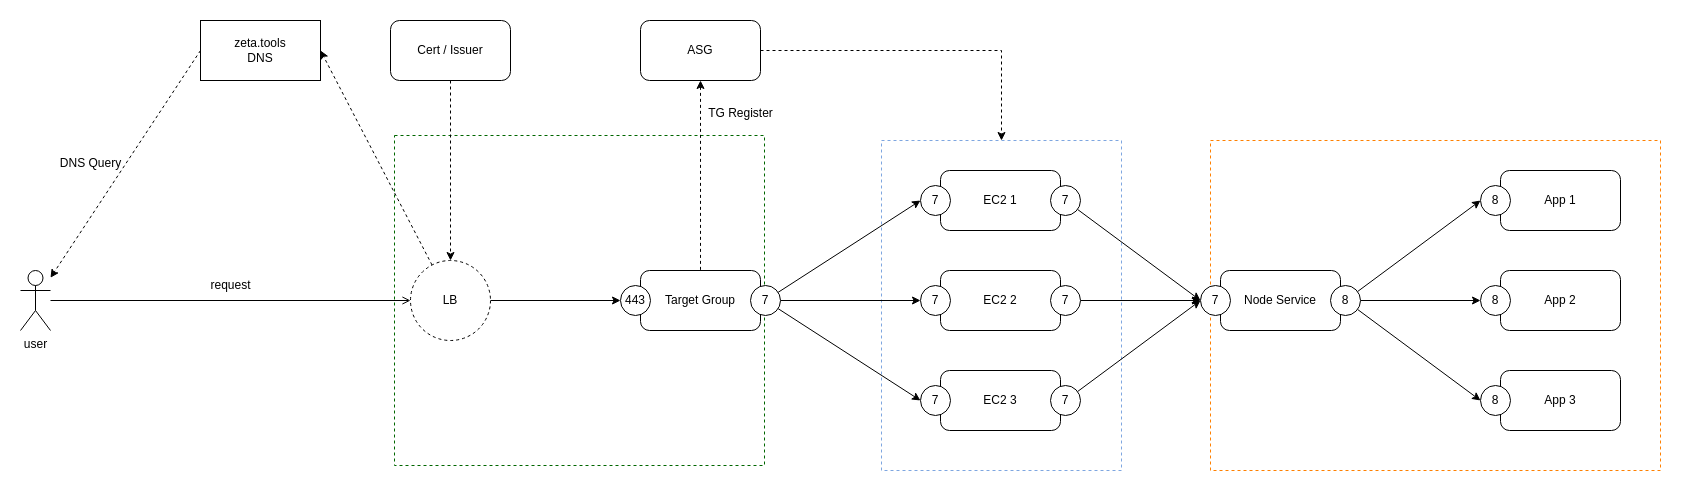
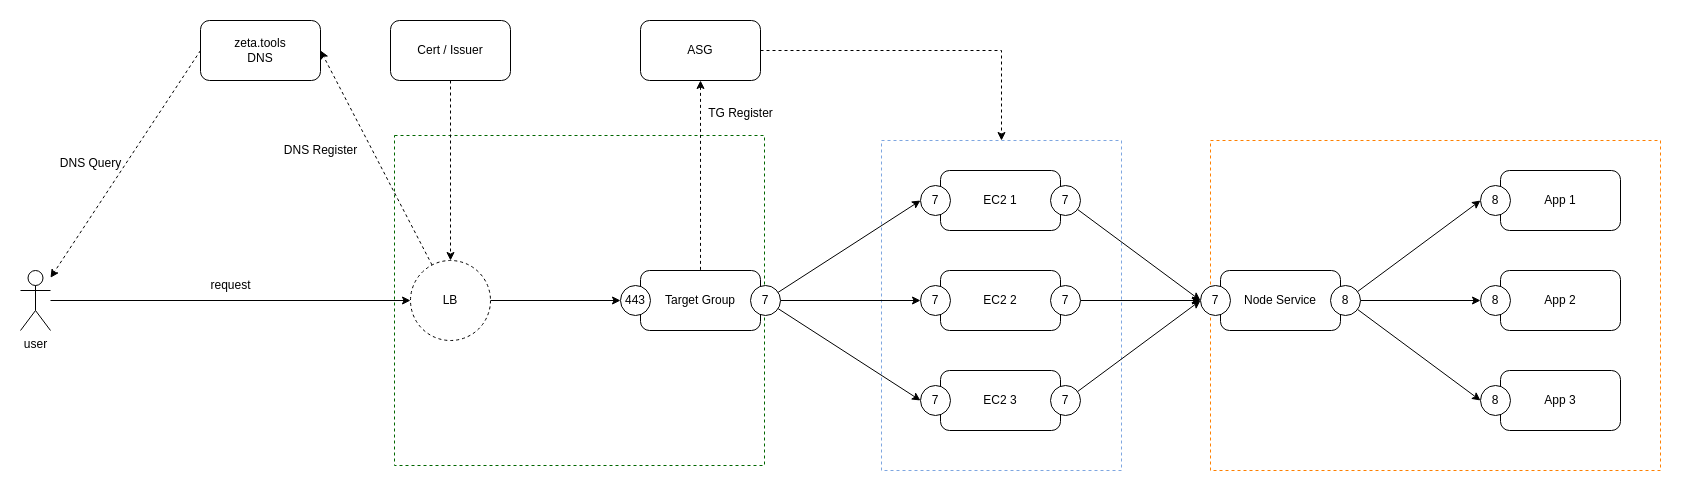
node "zeta.tools DNS": shape rectangle -> rounded rectangle
node "DNS Register": added
edge "user" -> "LB": arrowhead open -> classic
